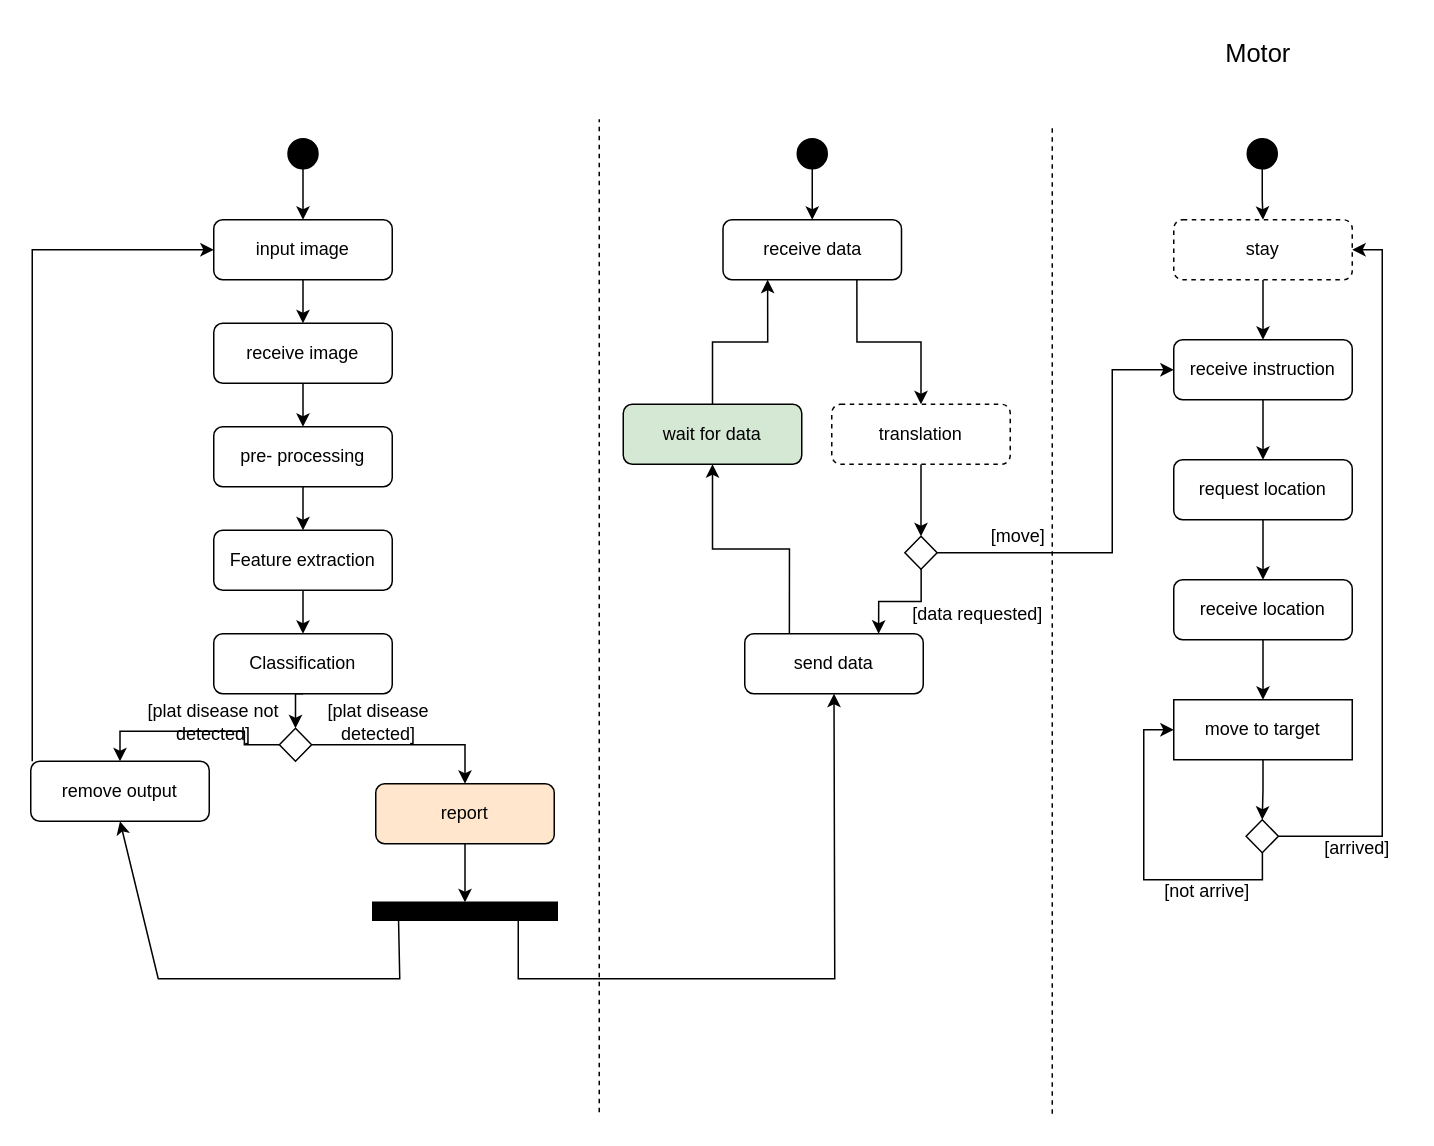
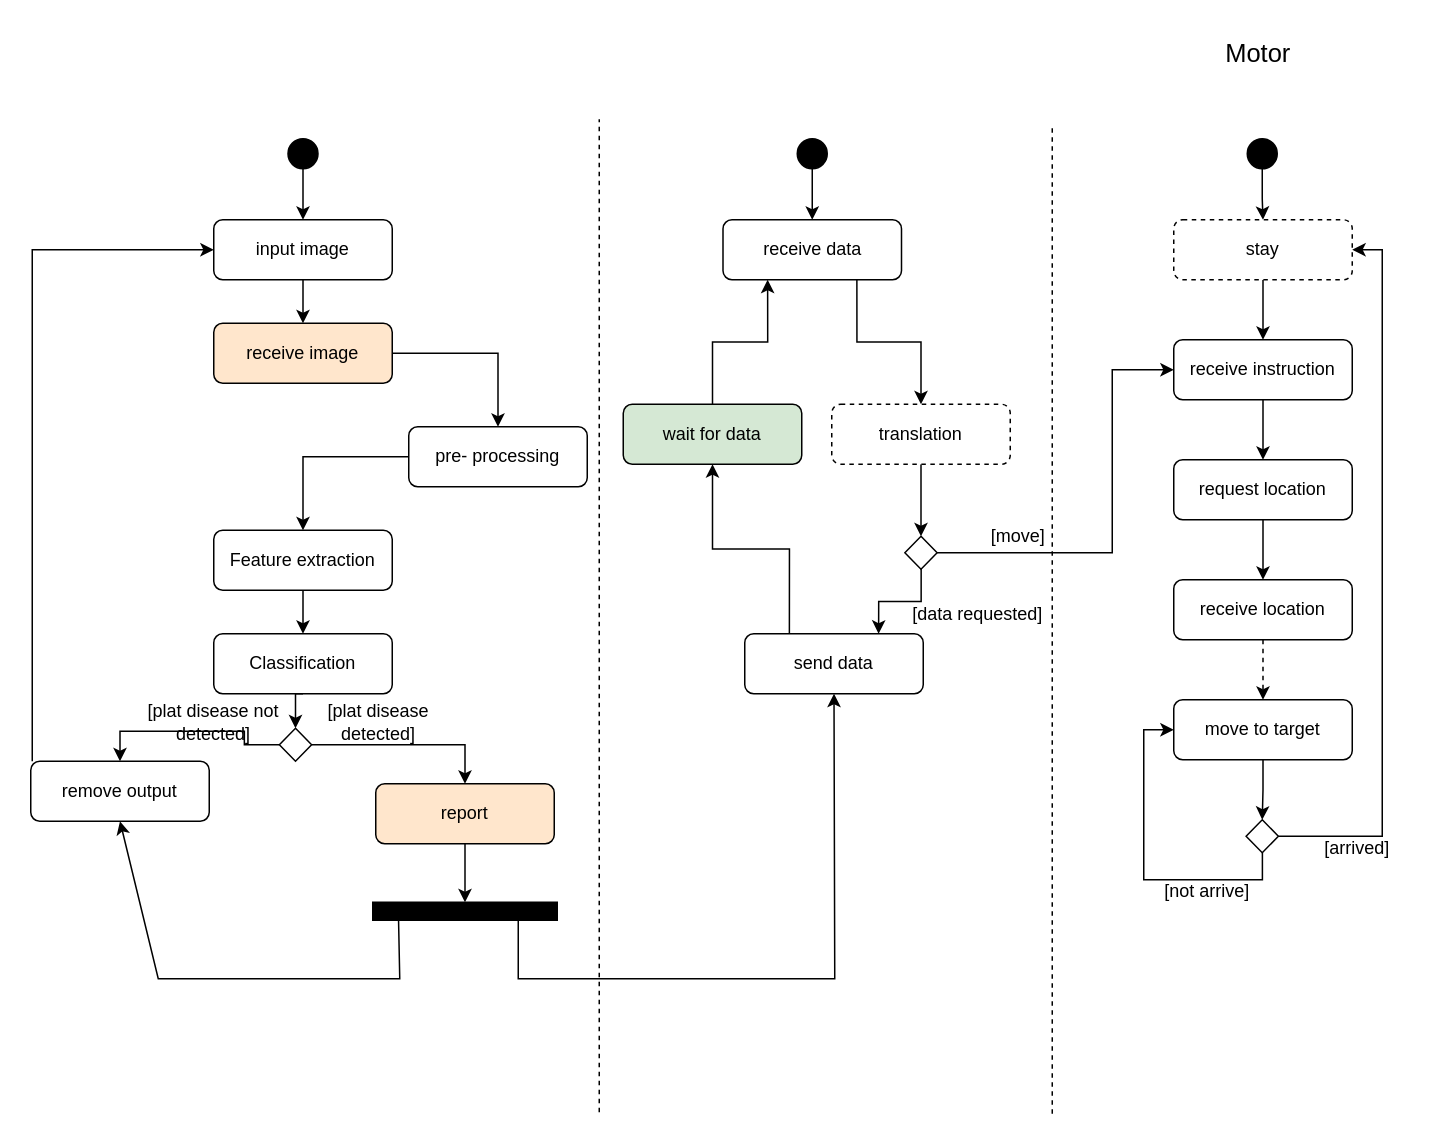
node "receive image": fillcolor #ffffff -> #ffe6cc
node "pre- processing": moved (303, 457) -> (498, 457)
edge "receive location" -> "move to target": style solid -> dashed
node "move to target": shape rectangle -> rounded rectangle
